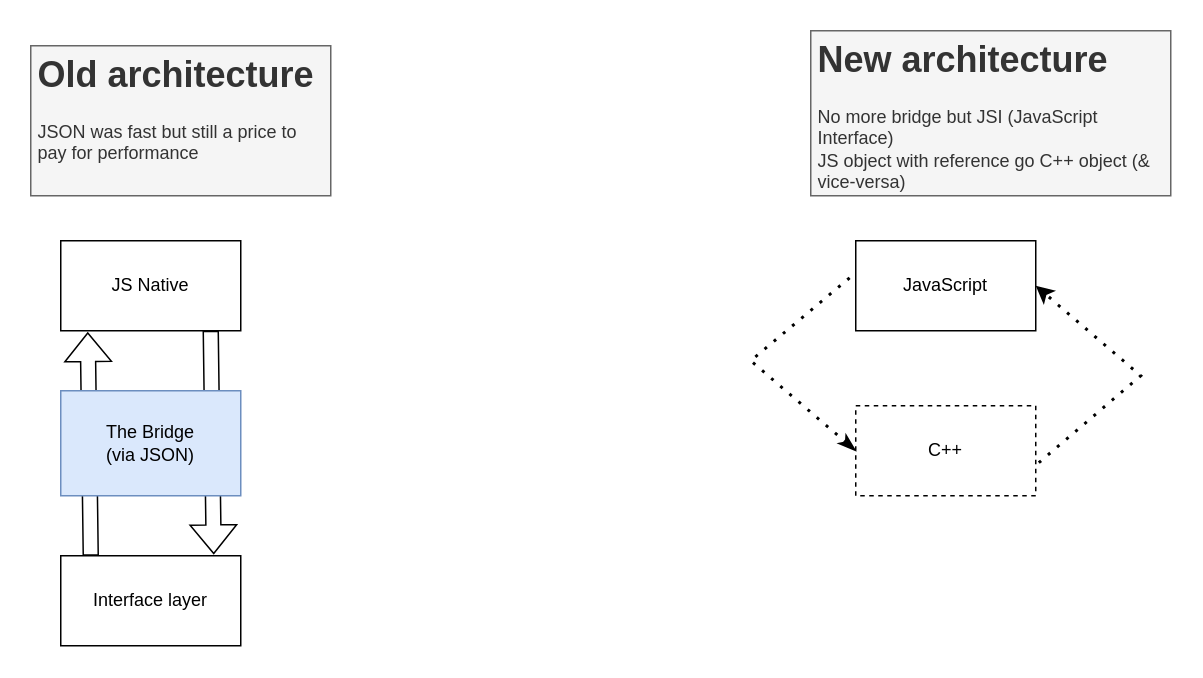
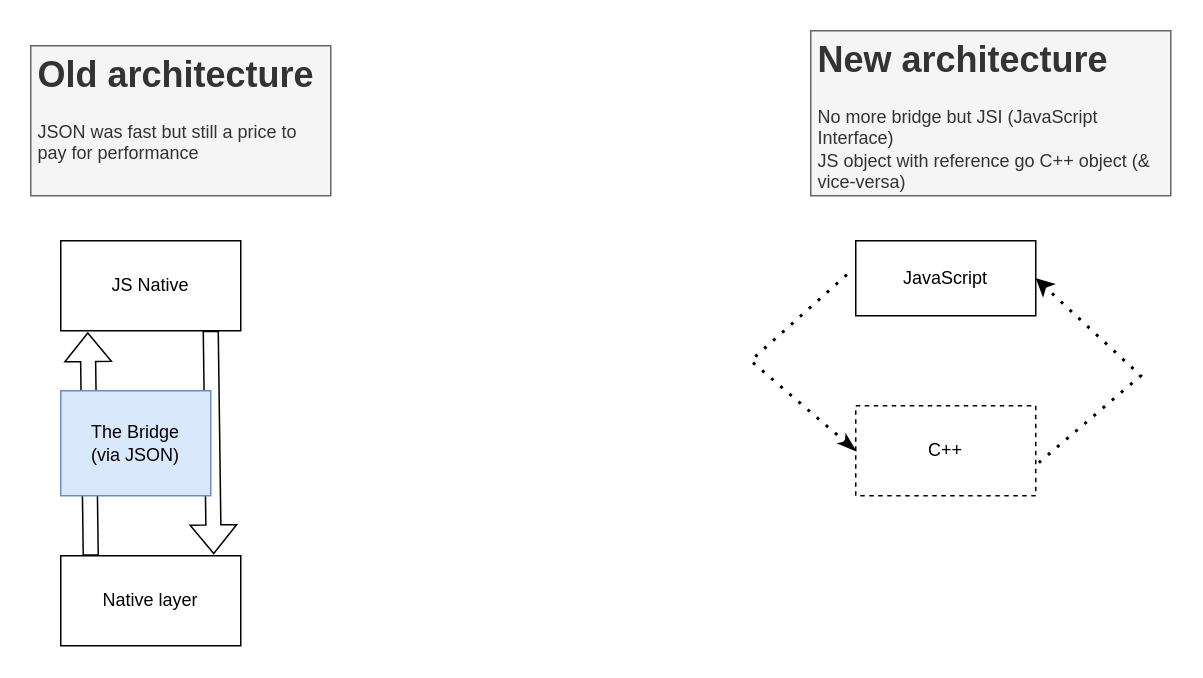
node "JavaScript": size 180x90 -> 180x75
node "The Bridge (via JSON)": size 180x105 -> 150x105
node "Interface layer": label "Interface layer" -> "Native layer"
